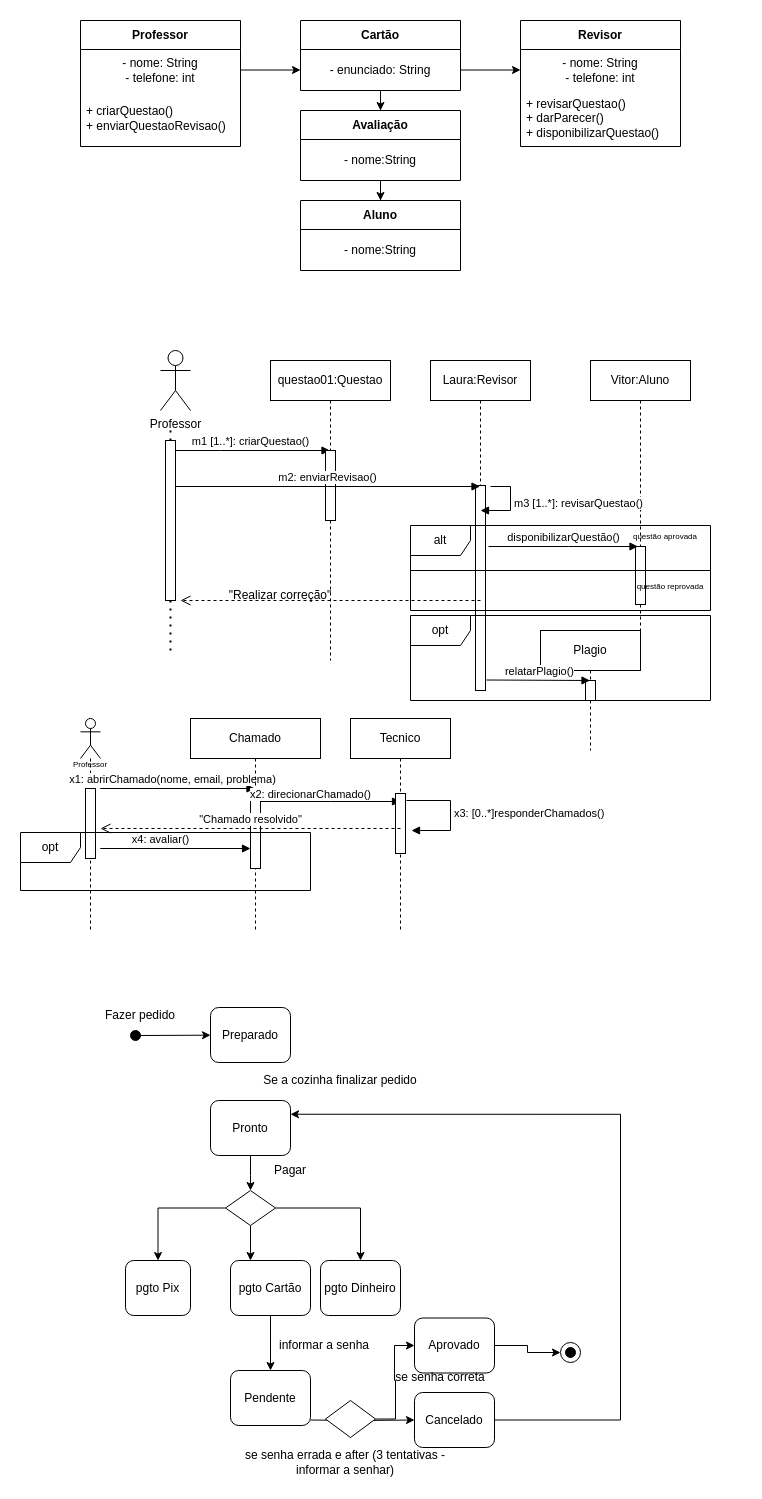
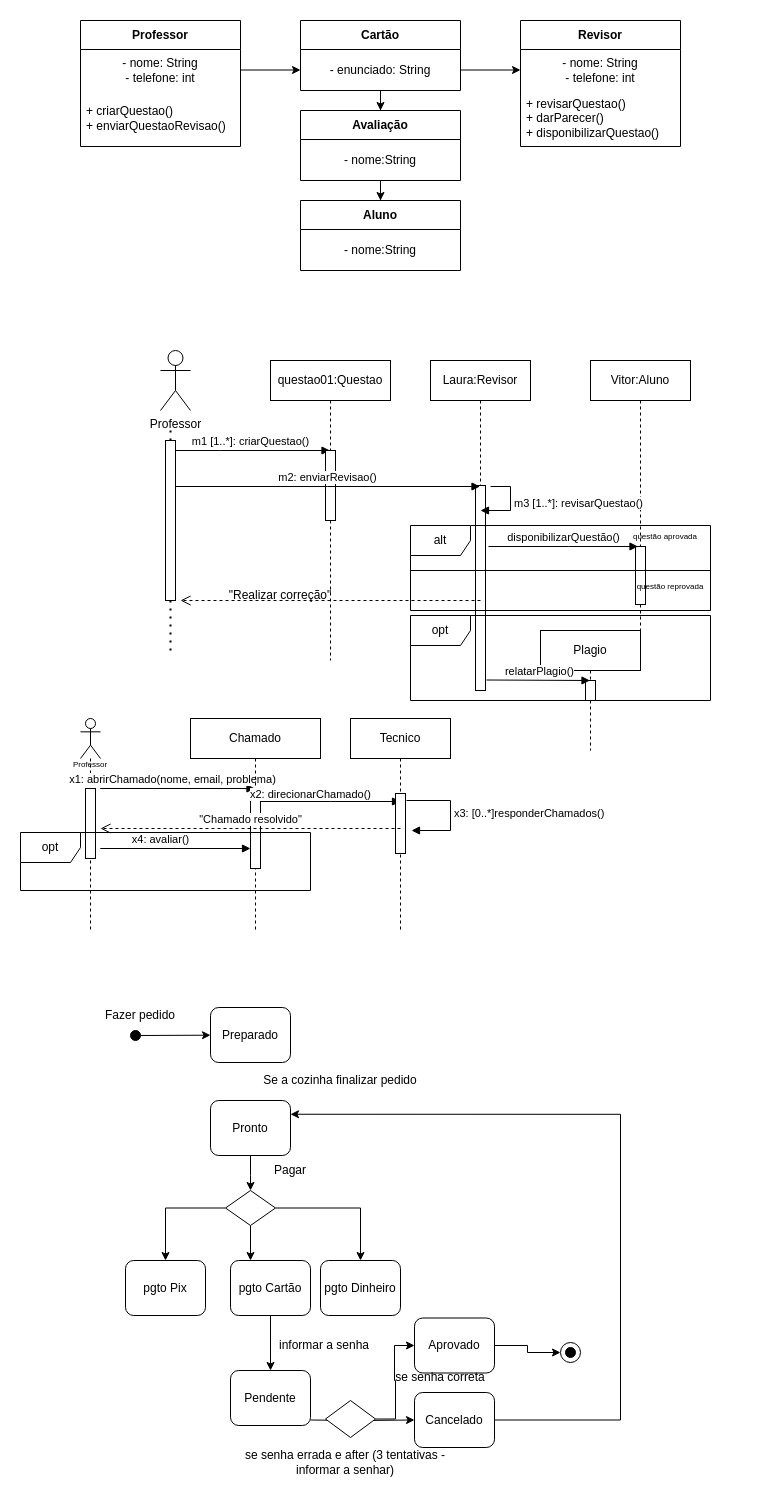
node "pgto Pix": size 65x55 -> 80x55
